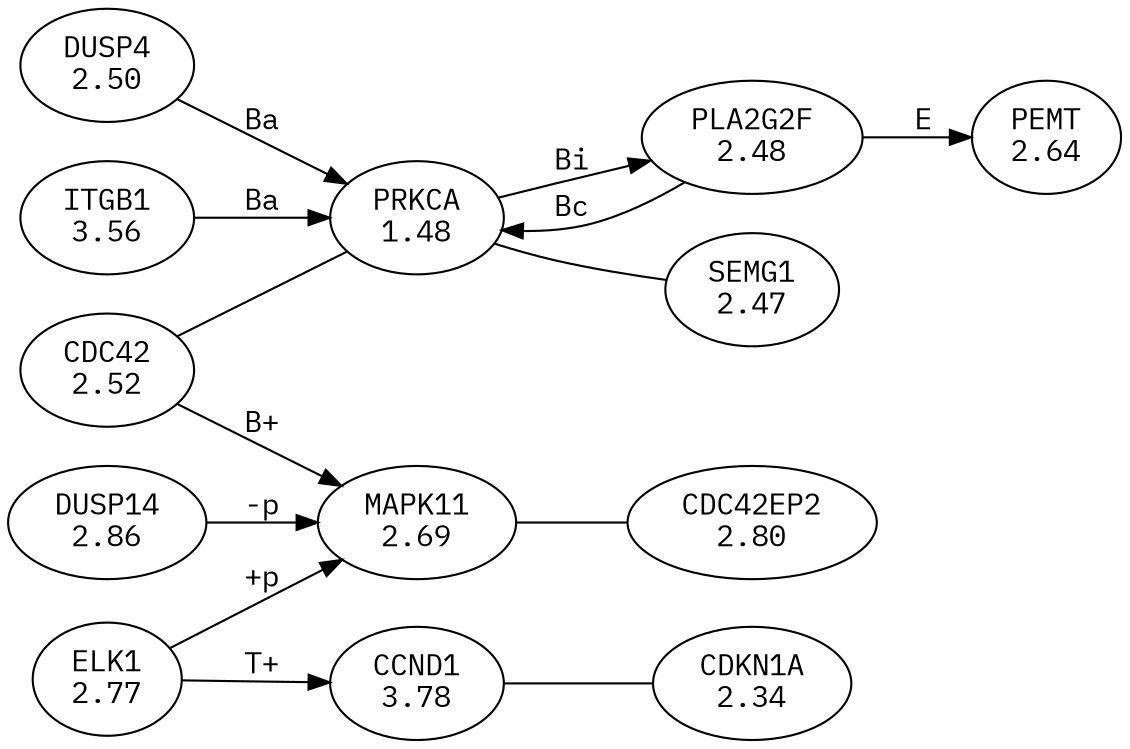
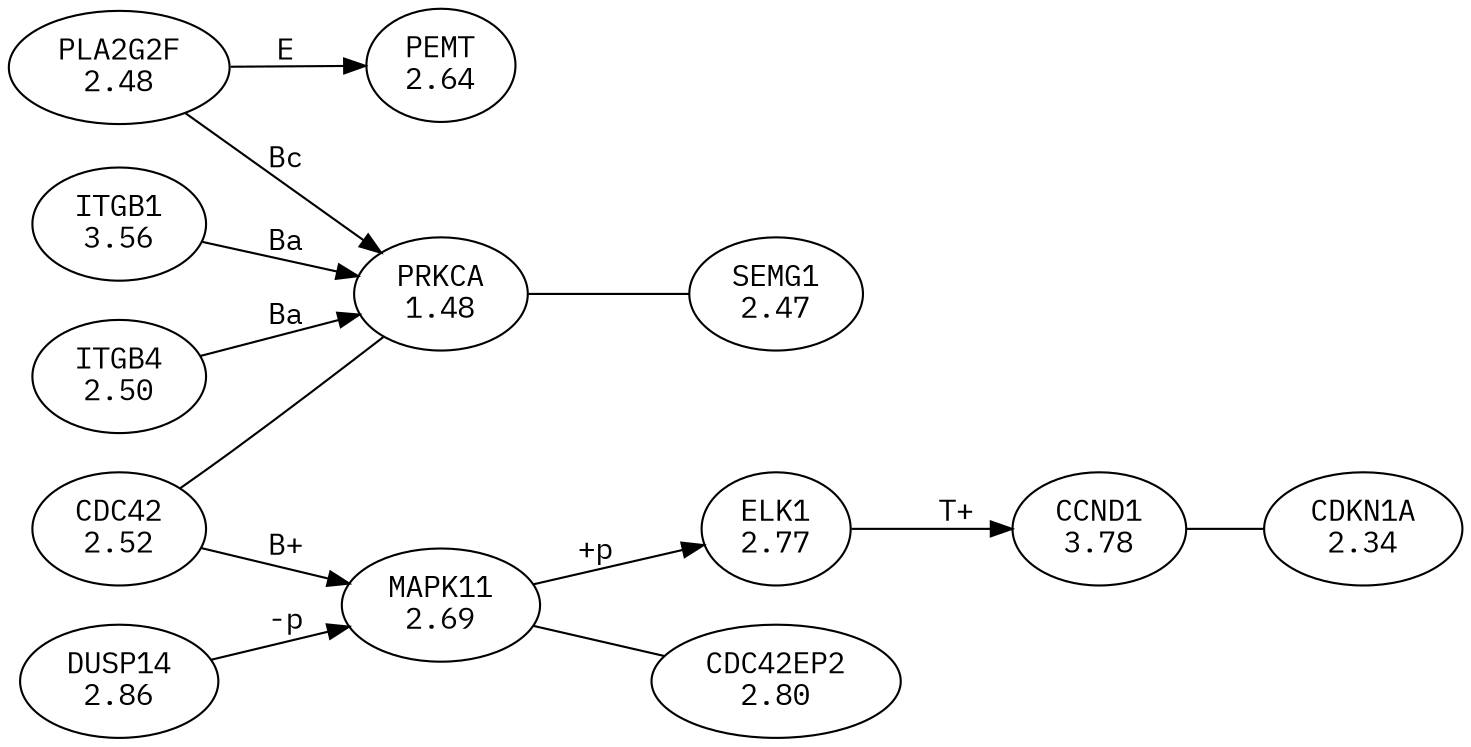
node "DUSP4 2.50": label "DUSP4 2.50" -> "ITGB4 2.50"
edge "PRKCA 1.48" -> "PLA2G2F 2.48": removed, label "Bi"
edge "ELK1 2.77" -> "MAPK11 2.69": reversed
